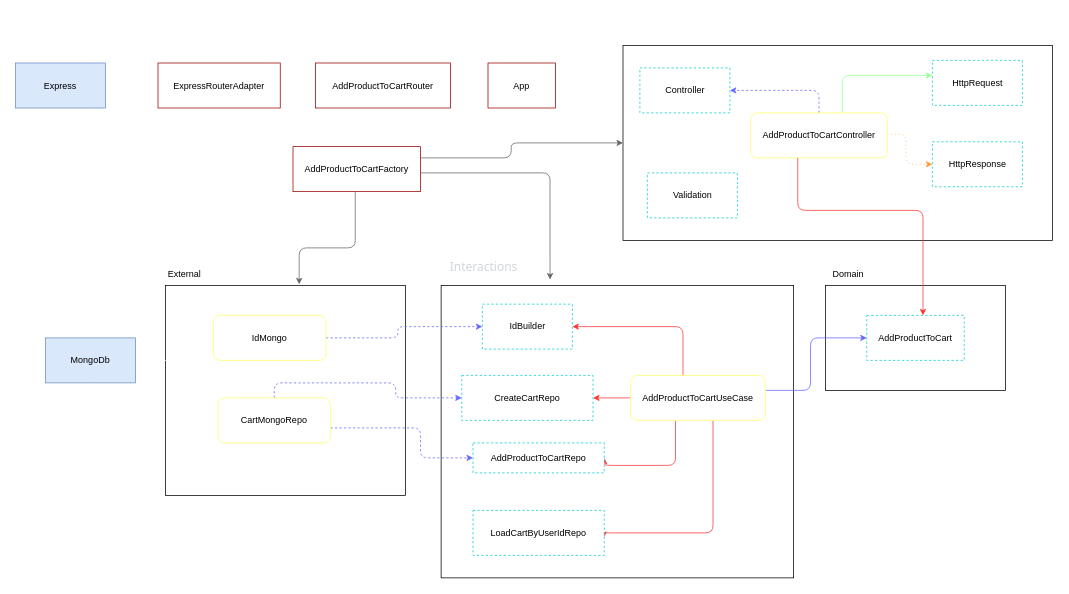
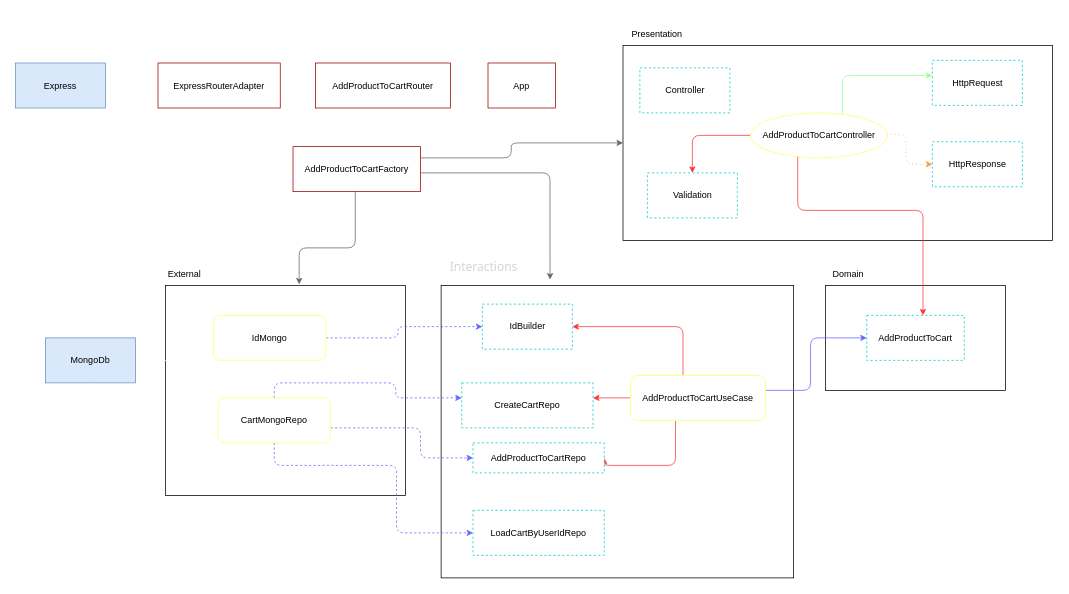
node "Presentation": added
edge "AddProductToCartController" -> "Controller": removed
edge "AddProductToCartController" -> "Validation": added
node "AddProductToCartController": shape rounded rectangle -> ellipse
node "CreateCartRepo": moved (527, 398) -> (527, 405)
edge "CartMongoRepo" -> "LoadCartByUserIdRepo": added
edge "AddProductToCartUseCase" -> "LoadCartByUserIdRepo": removed
